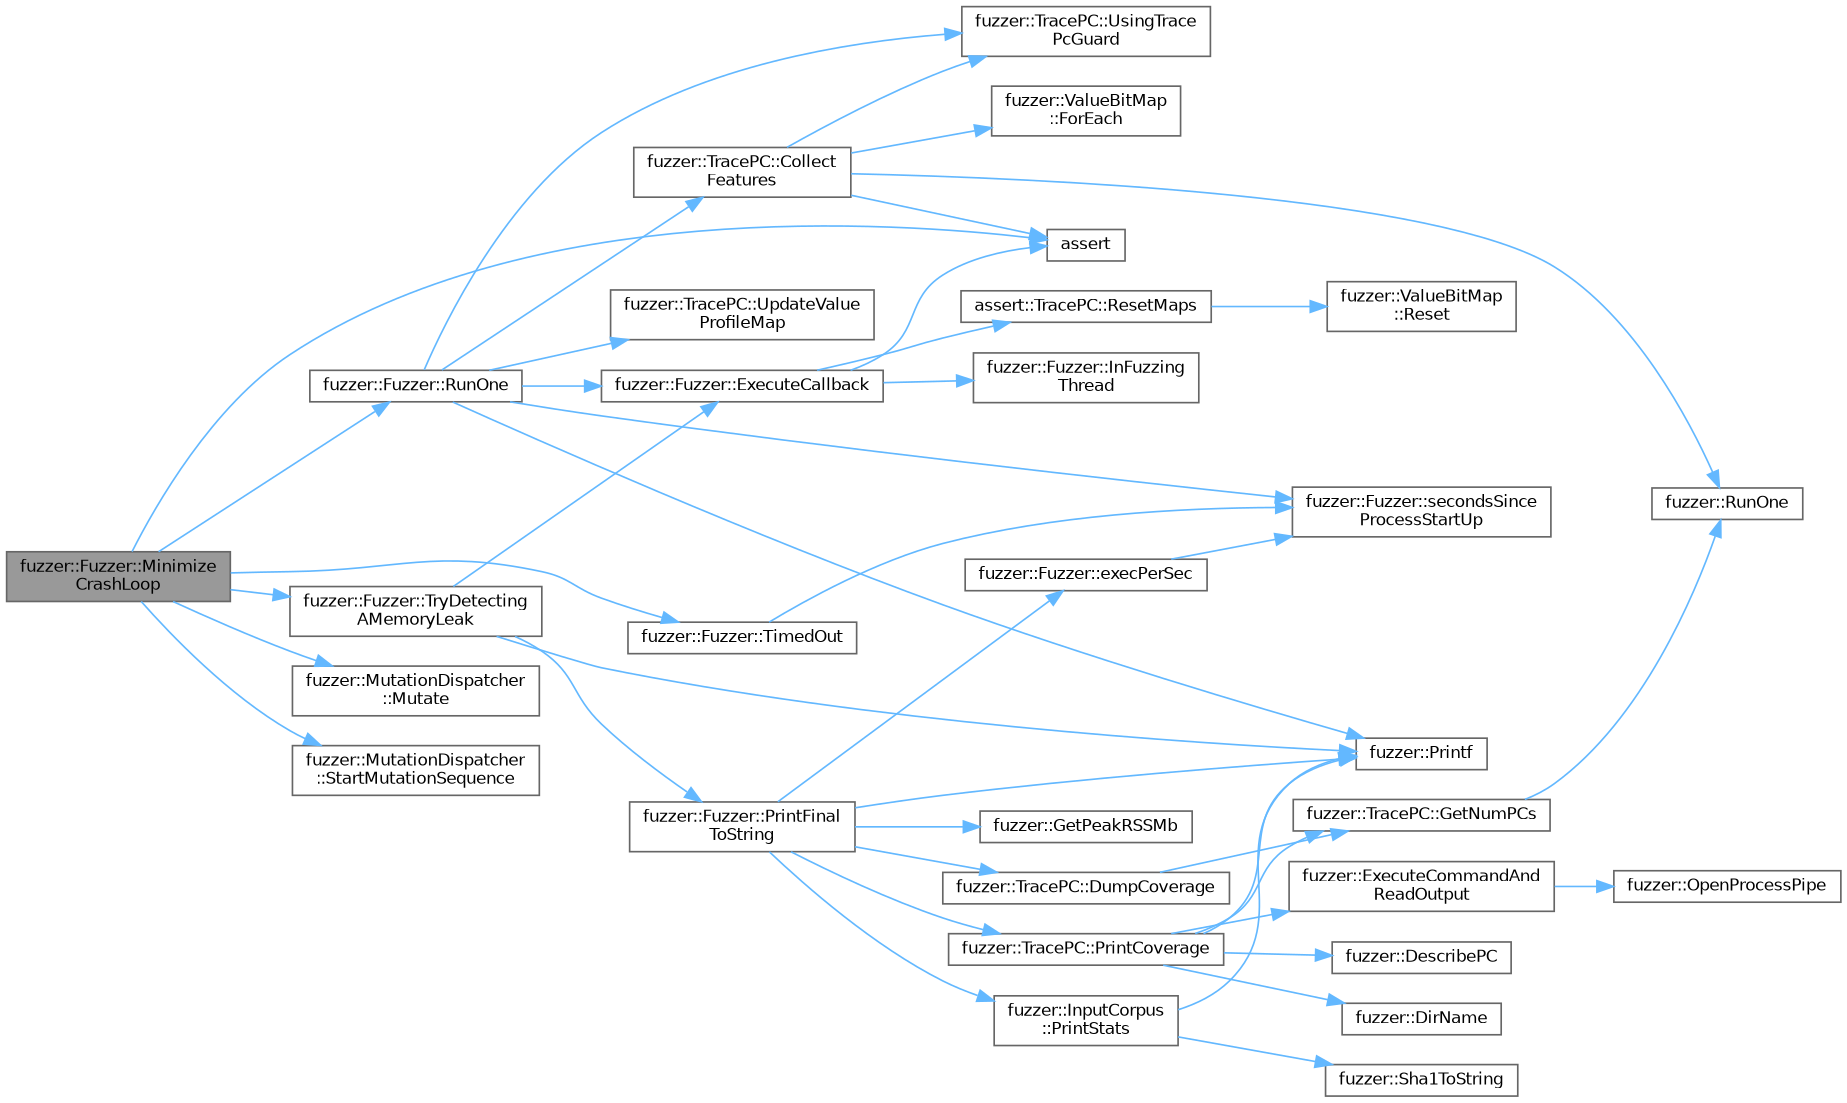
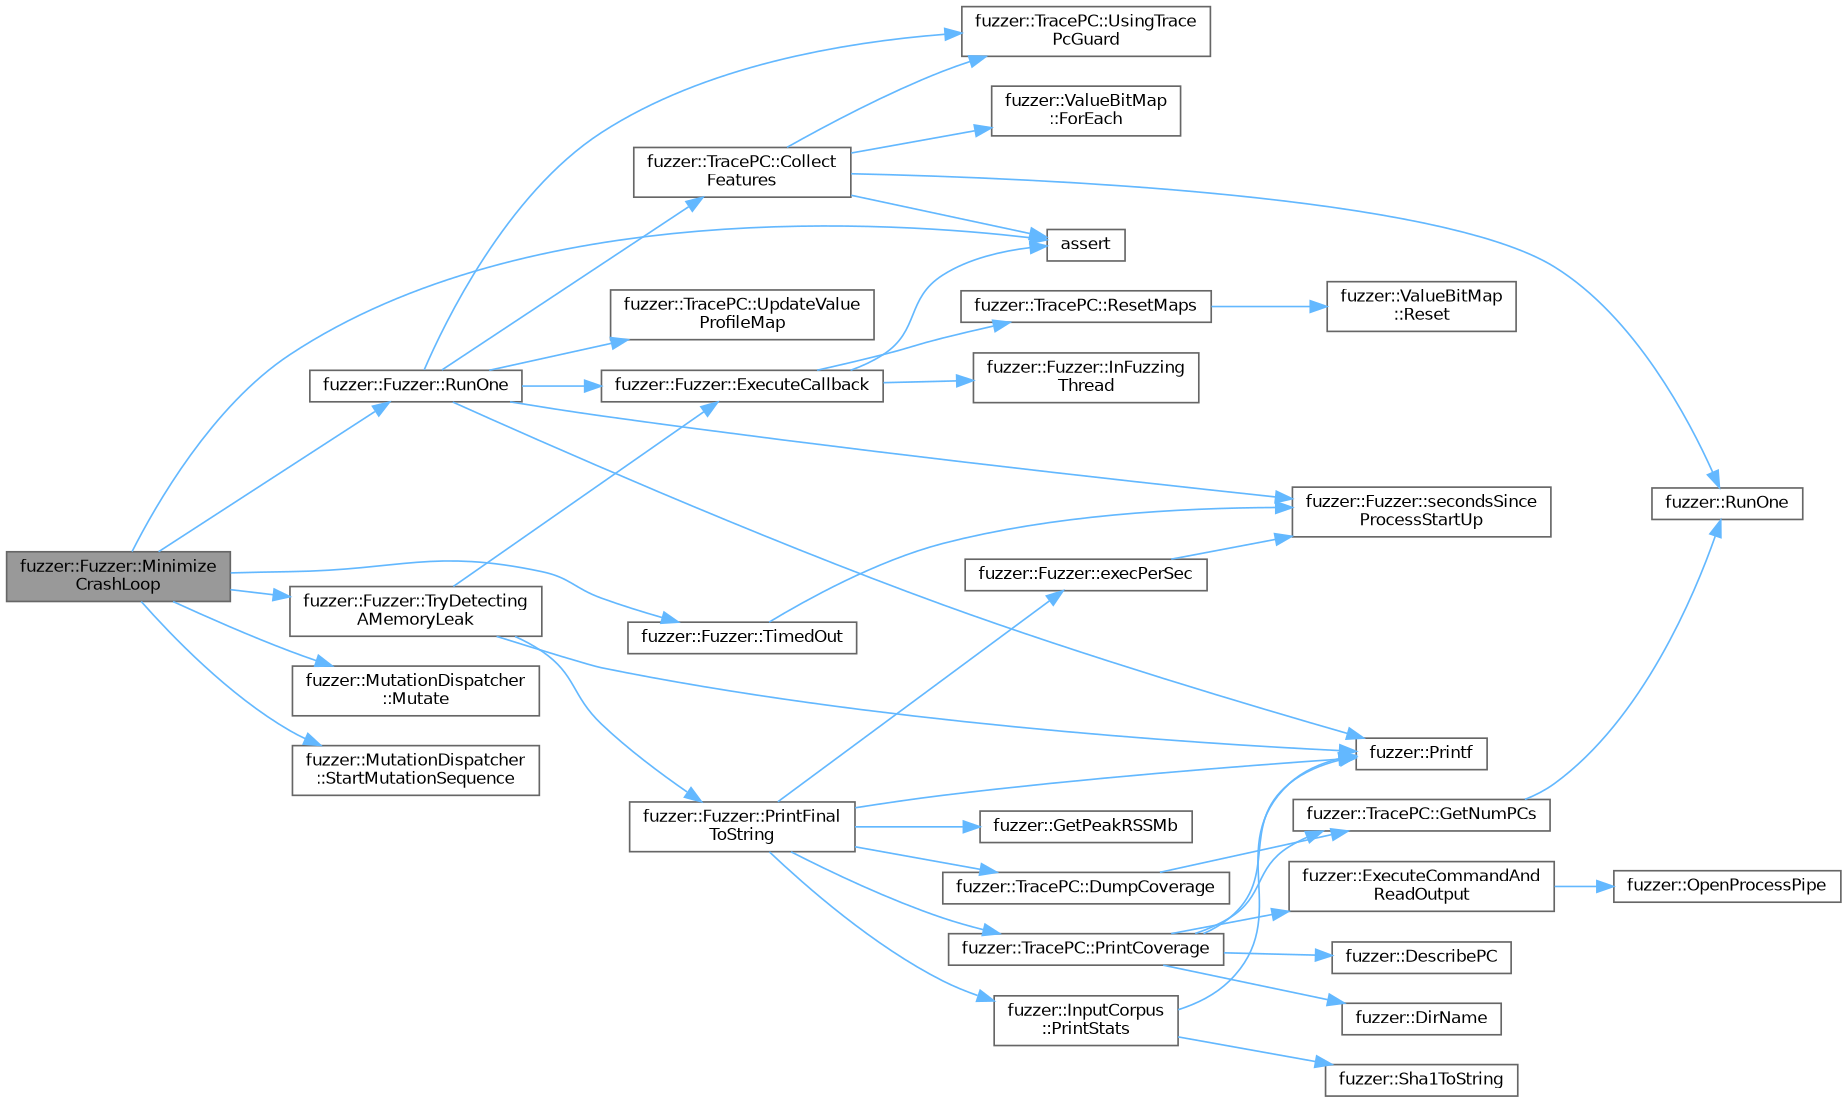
node "assert::TracePC::ResetMaps": label "assert::TracePC::ResetMaps" -> "fuzzer::TracePC::ResetMaps"
